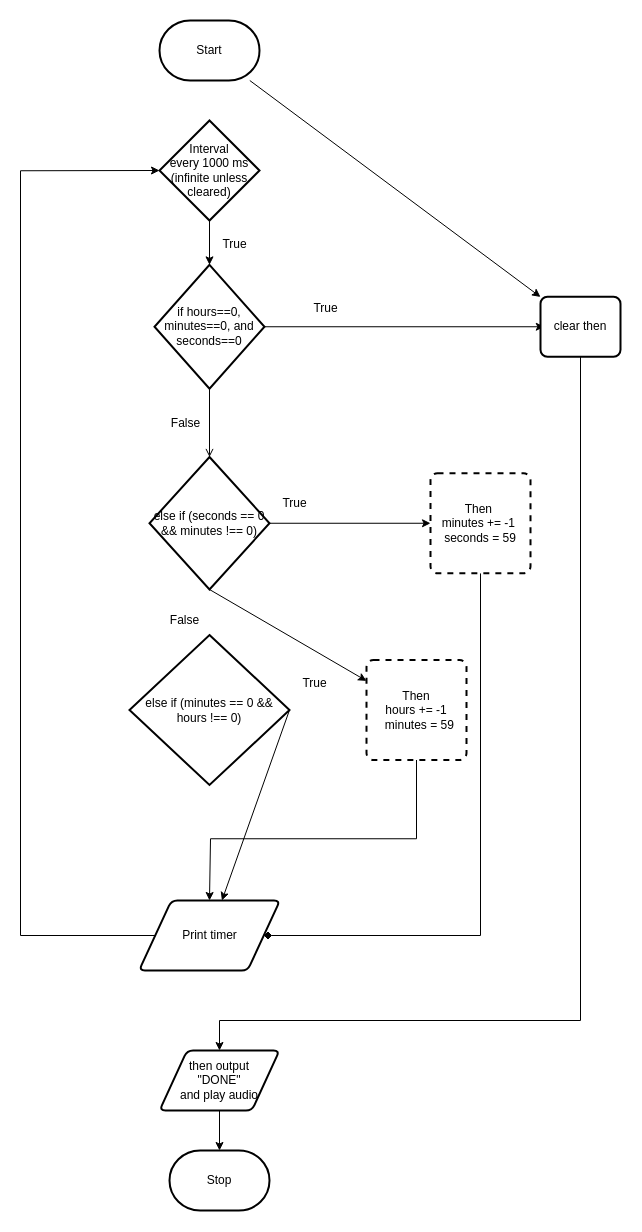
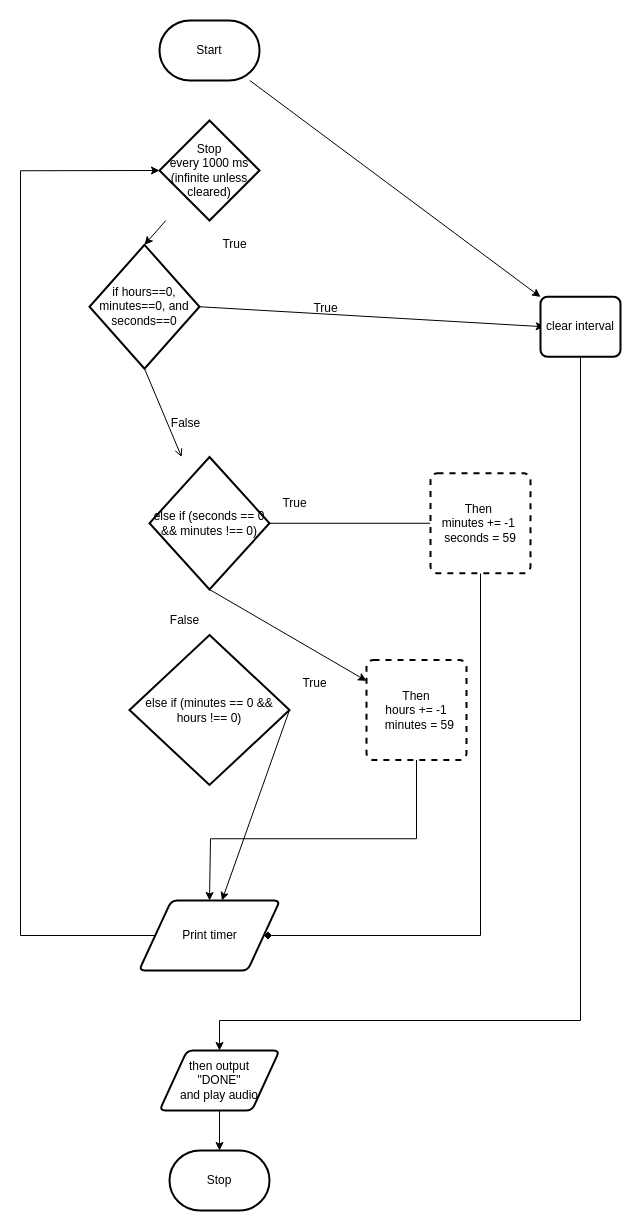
node "Interval every 1000 ms (infinite unless cleared)": label "Interval every 1000 ms (infinite unless cleared)" -> "Stop every 1000 ms (infinite unless cleared)"
node "if hours==0, minutes==0, and seconds==0": moved (210, 327) -> (145, 307)
node "clear then": label "clear then" -> "clear interval"
edge "else if (seconds == 0 && minutes !== 0)" -> "Then minutes += -1 seconds = 59": arrowhead classic -> none
